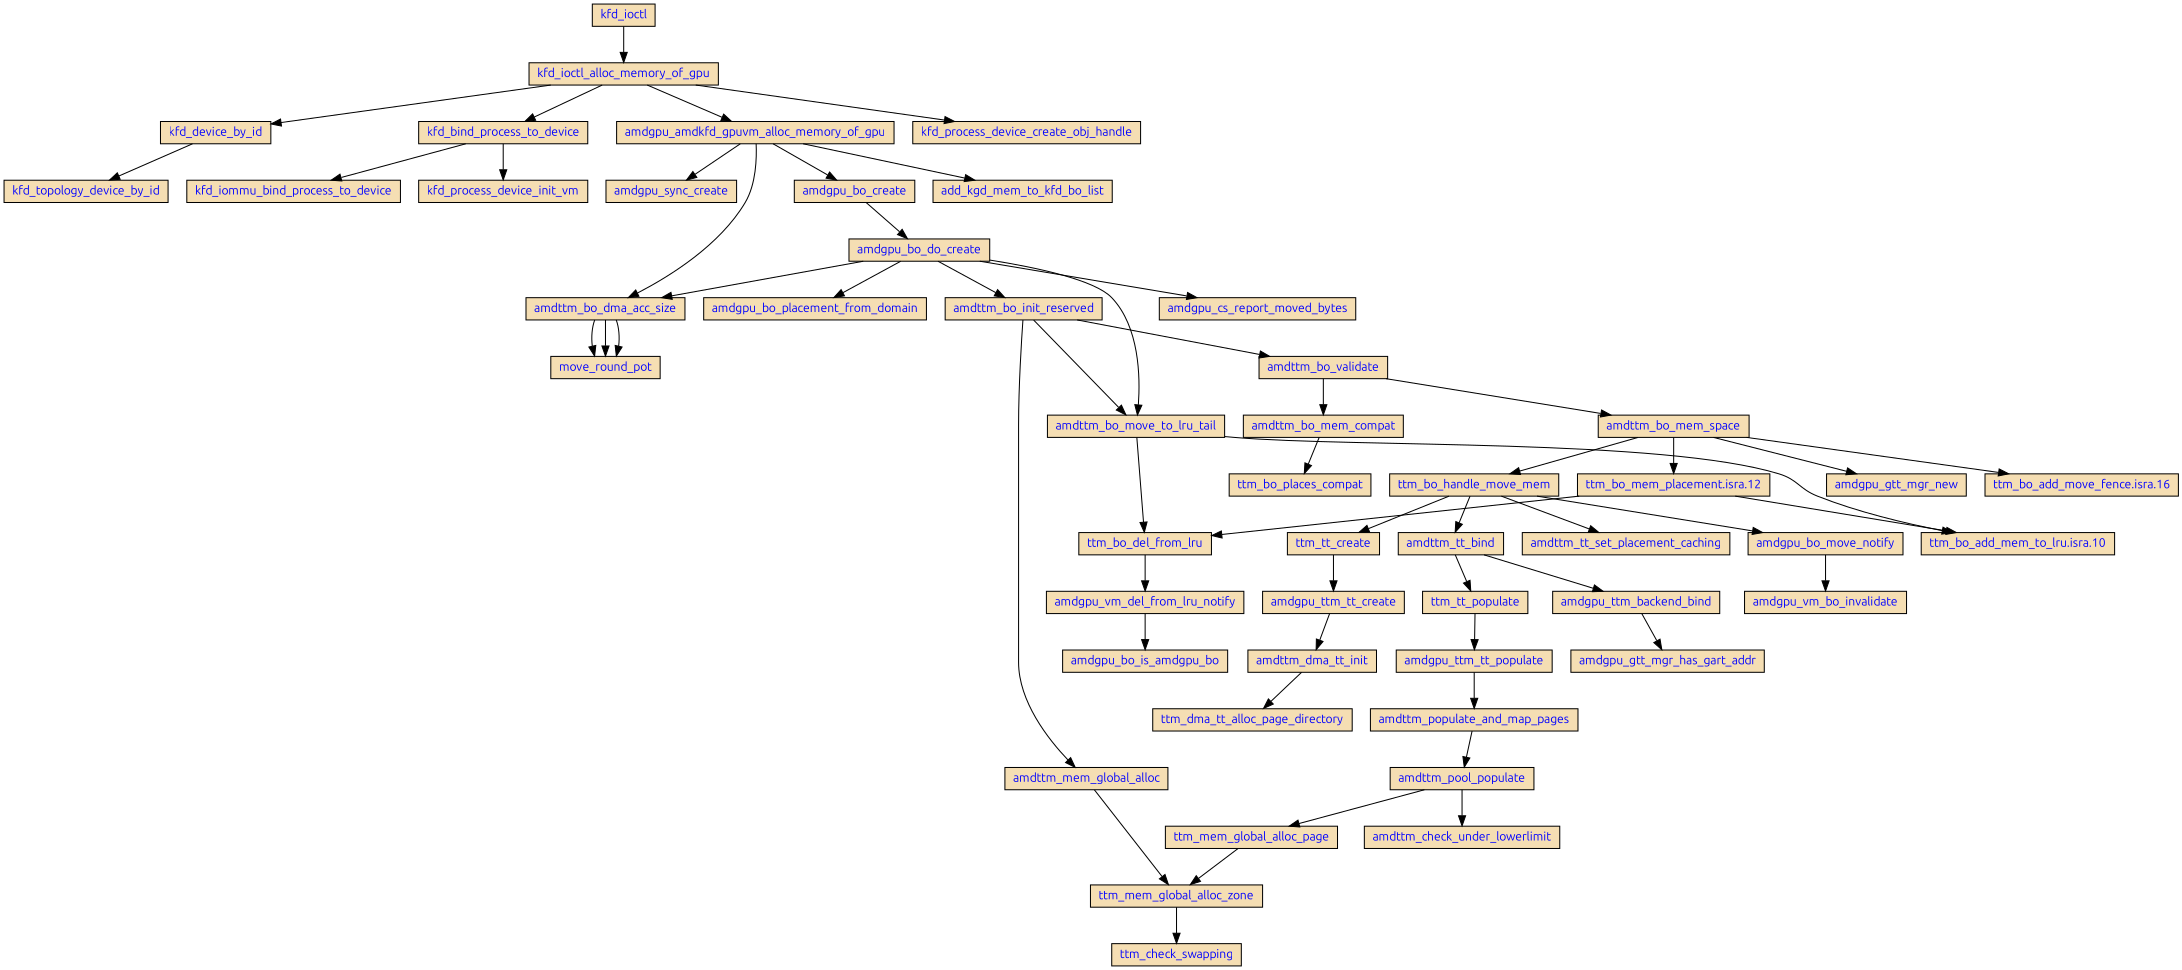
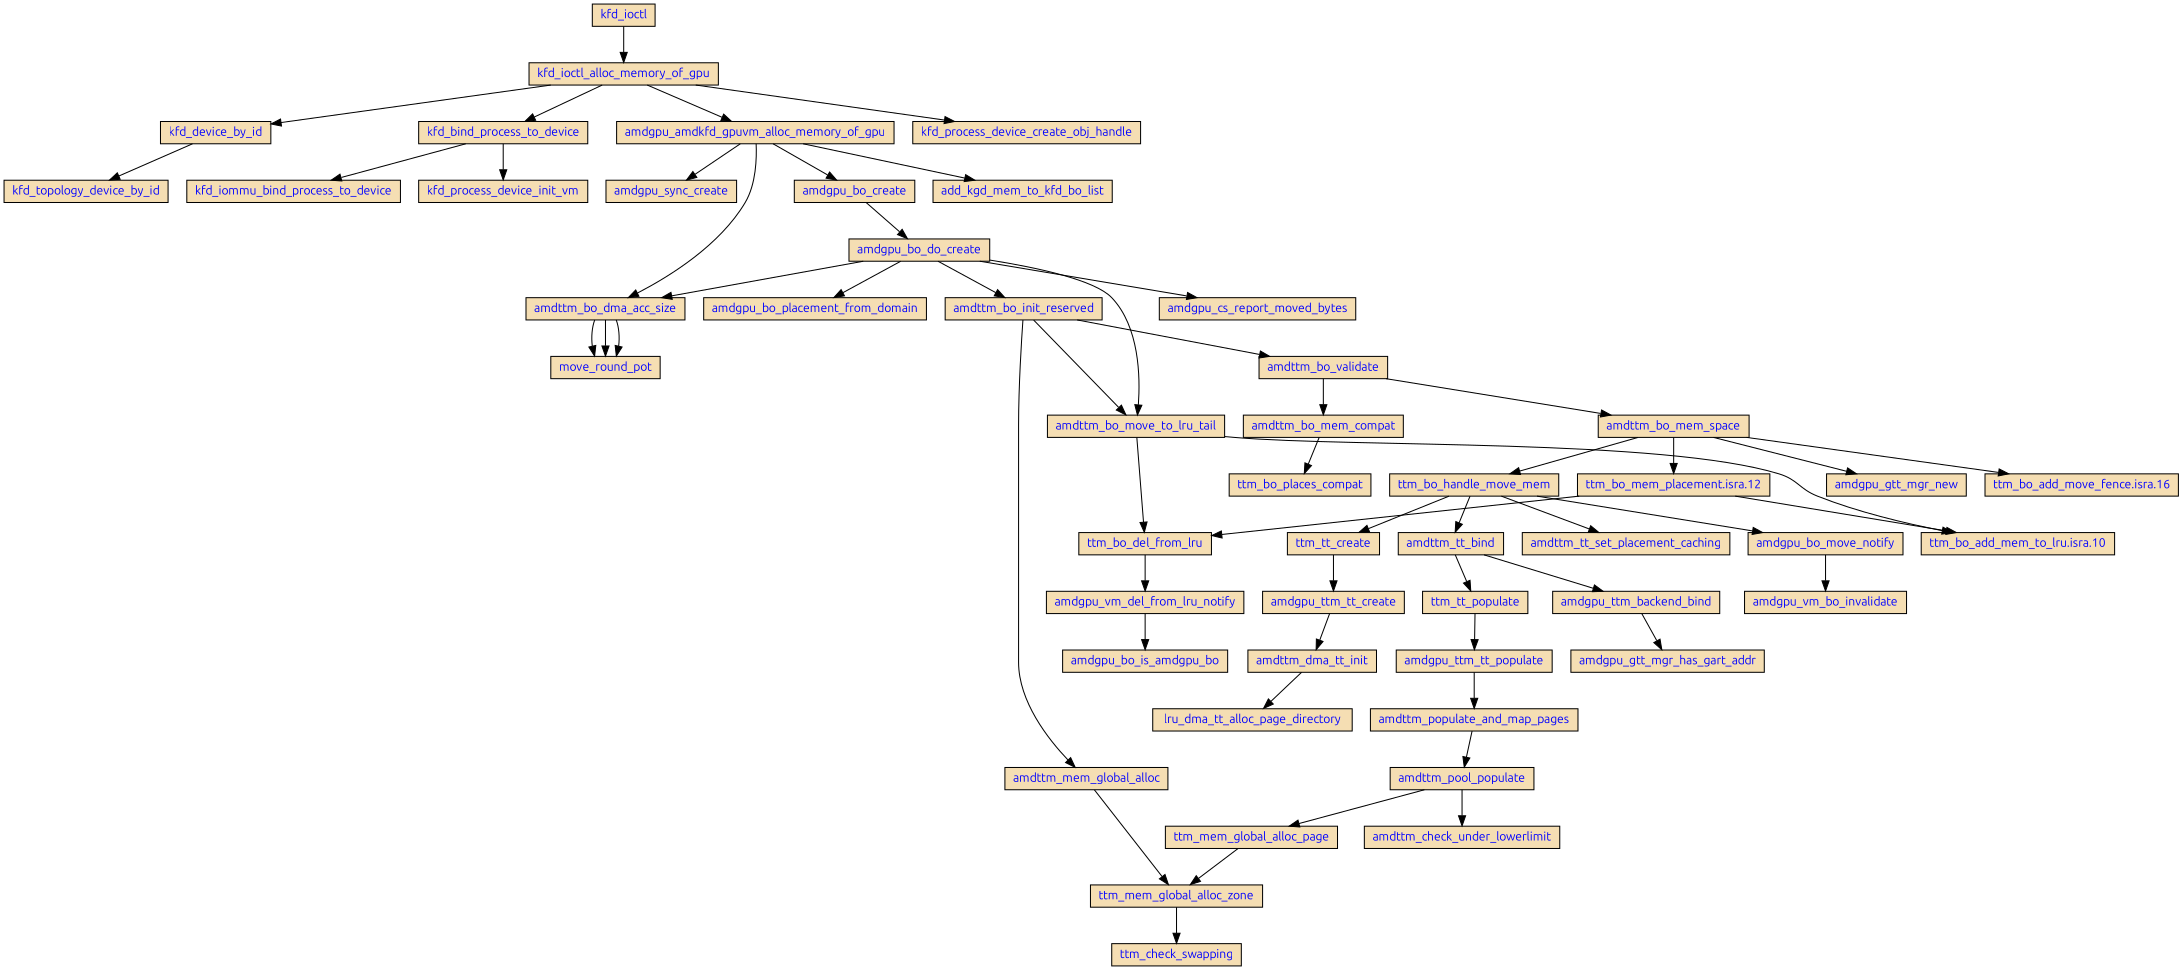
node "ttm_dma_tt_alloc_page_directory": label "ttm_dma_tt_alloc_page_directory" -> "lru_dma_tt_alloc_page_directory"
